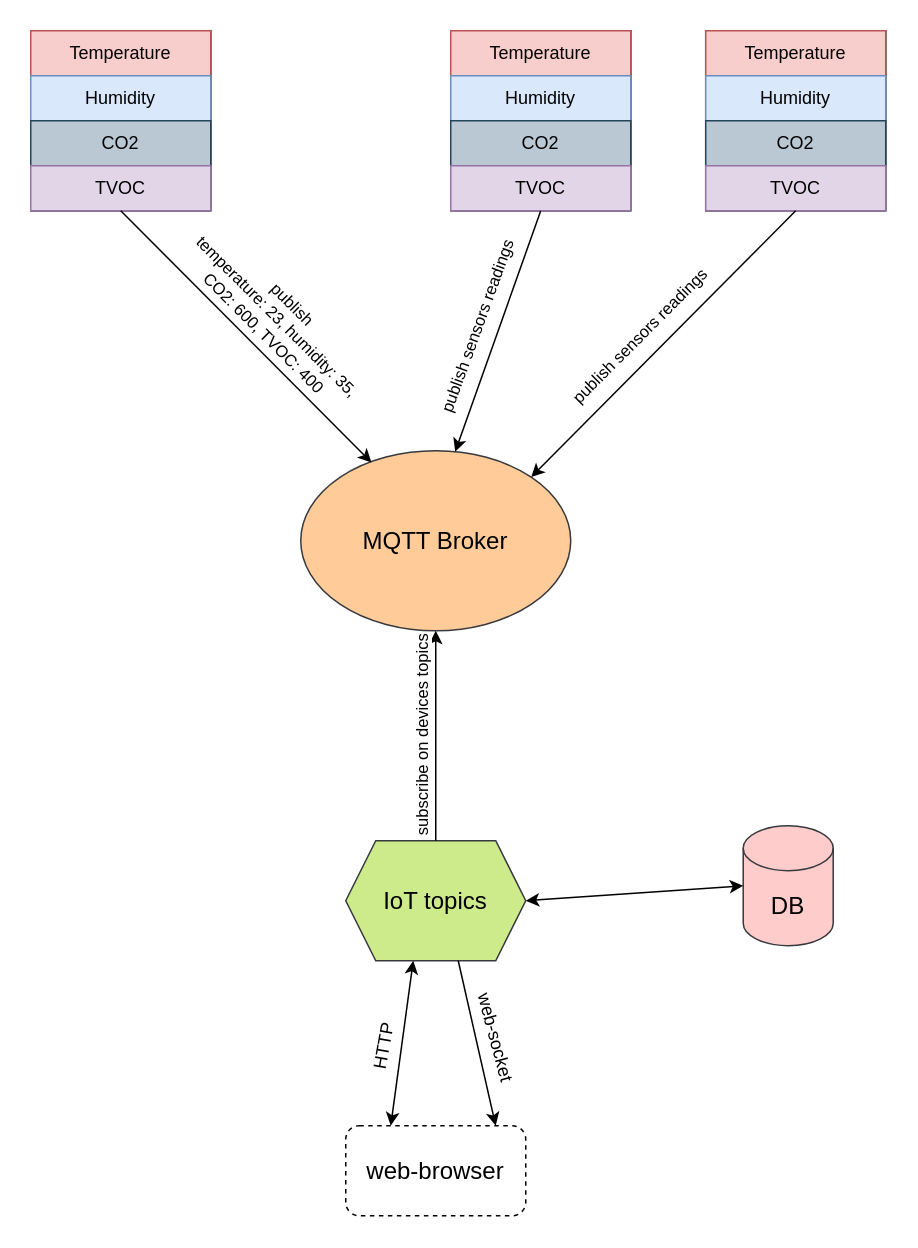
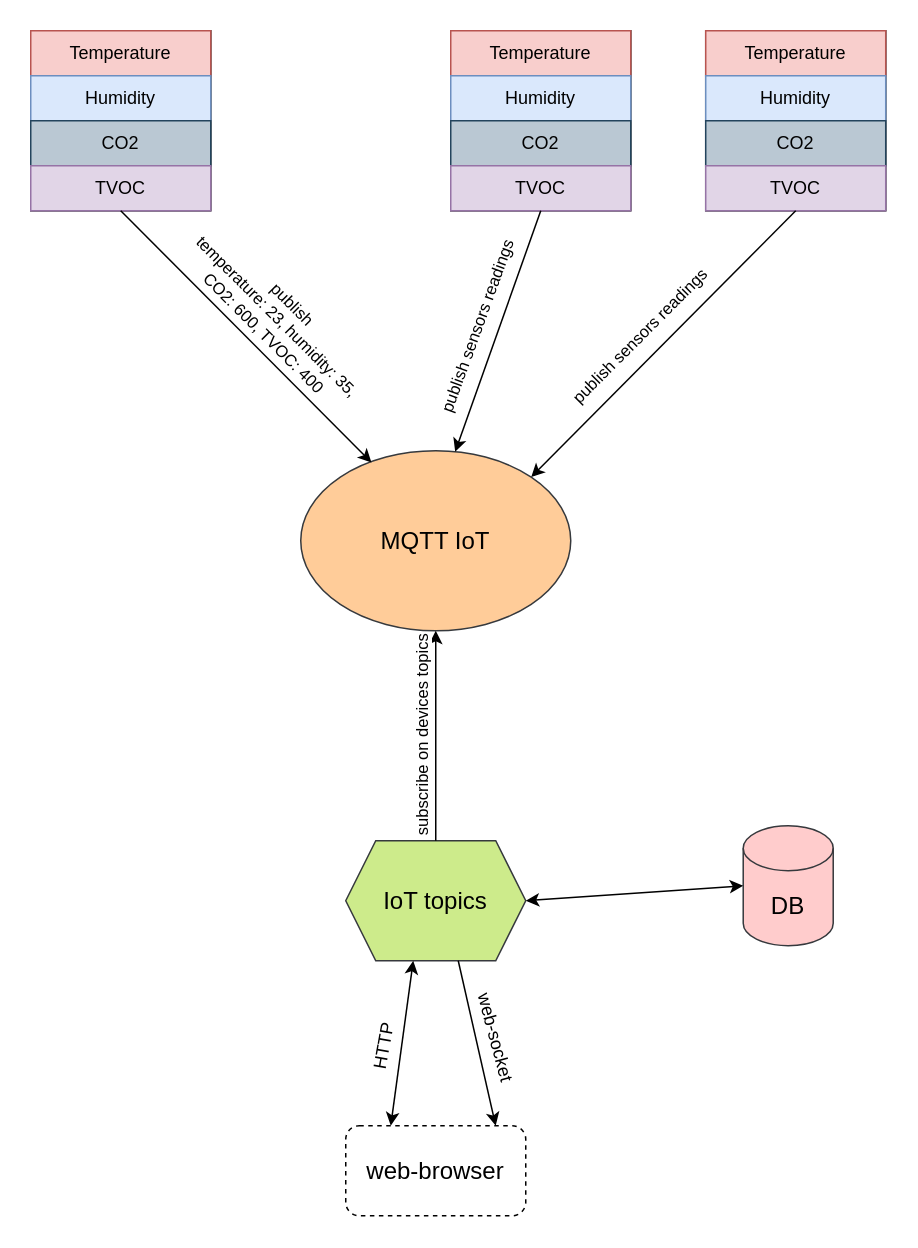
node "MQTT Broker": label "MQTT Broker" -> "MQTT IoT"
